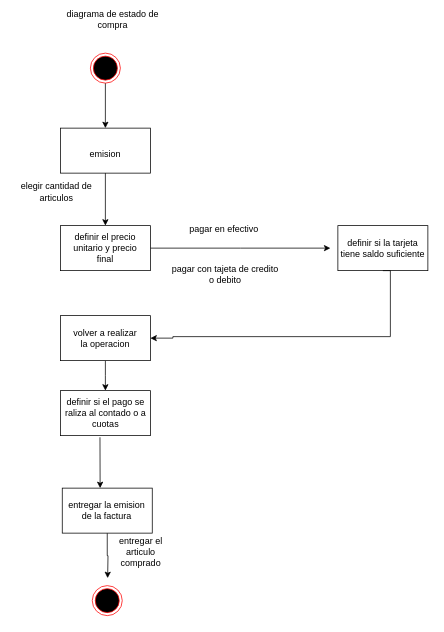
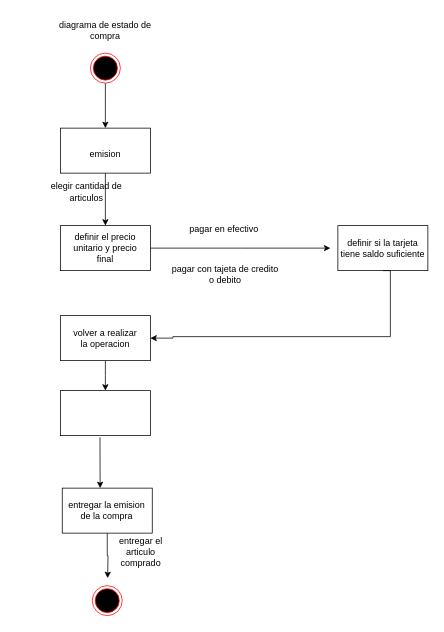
node "diagrama de estado de compra": moved (113, 19) -> (105, 30)
node "elegir cantidad de articulos": moved (57, 192) -> (87, 192)
node "definir si el pago se raliza al contado o a cuotas": removed
node "entregar la emision de la factura": label "entregar la emision de la factura" -> "entregar la emision de la compra"
